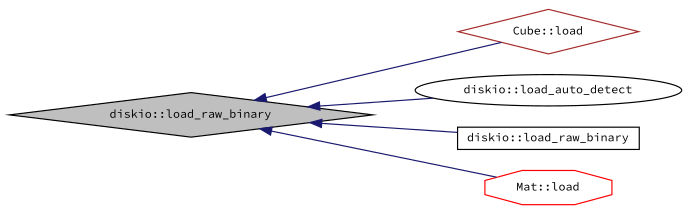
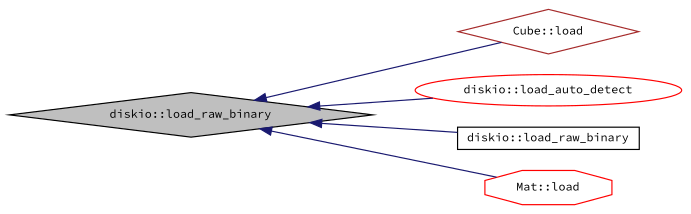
node "diskio::load_auto_detect": color black -> red
